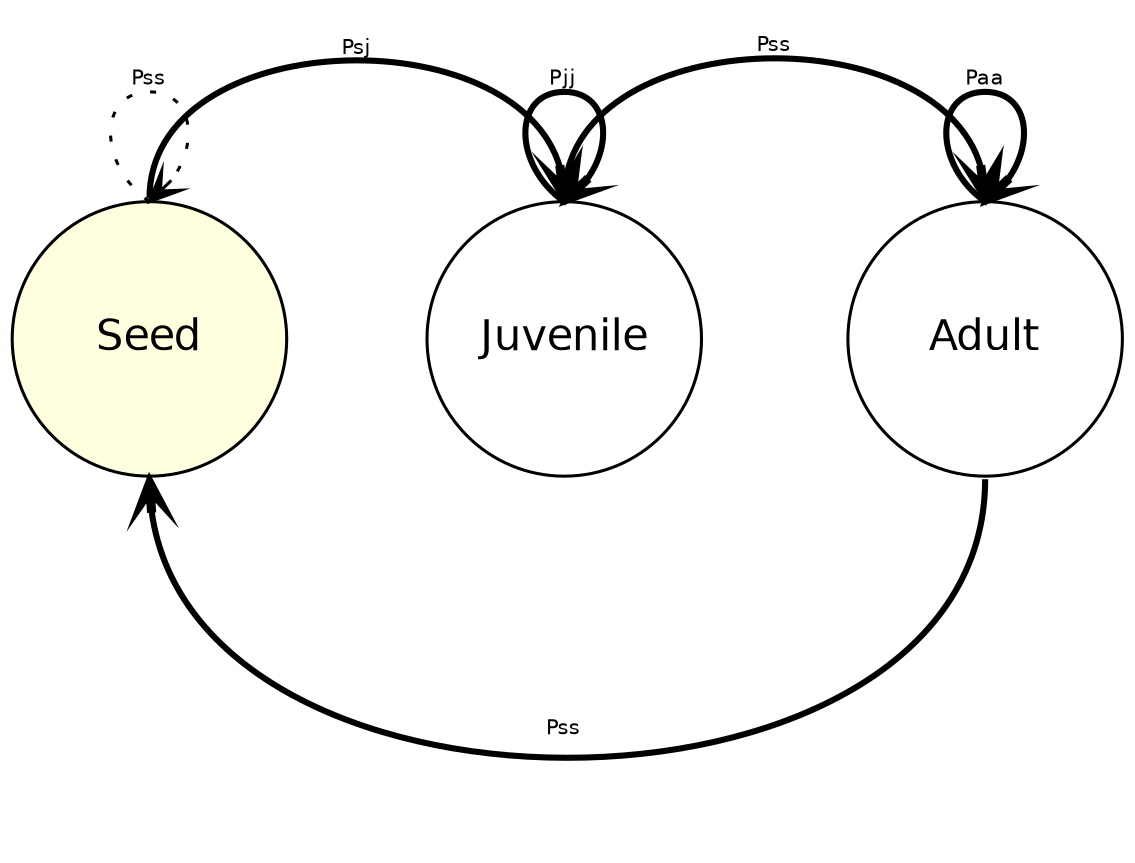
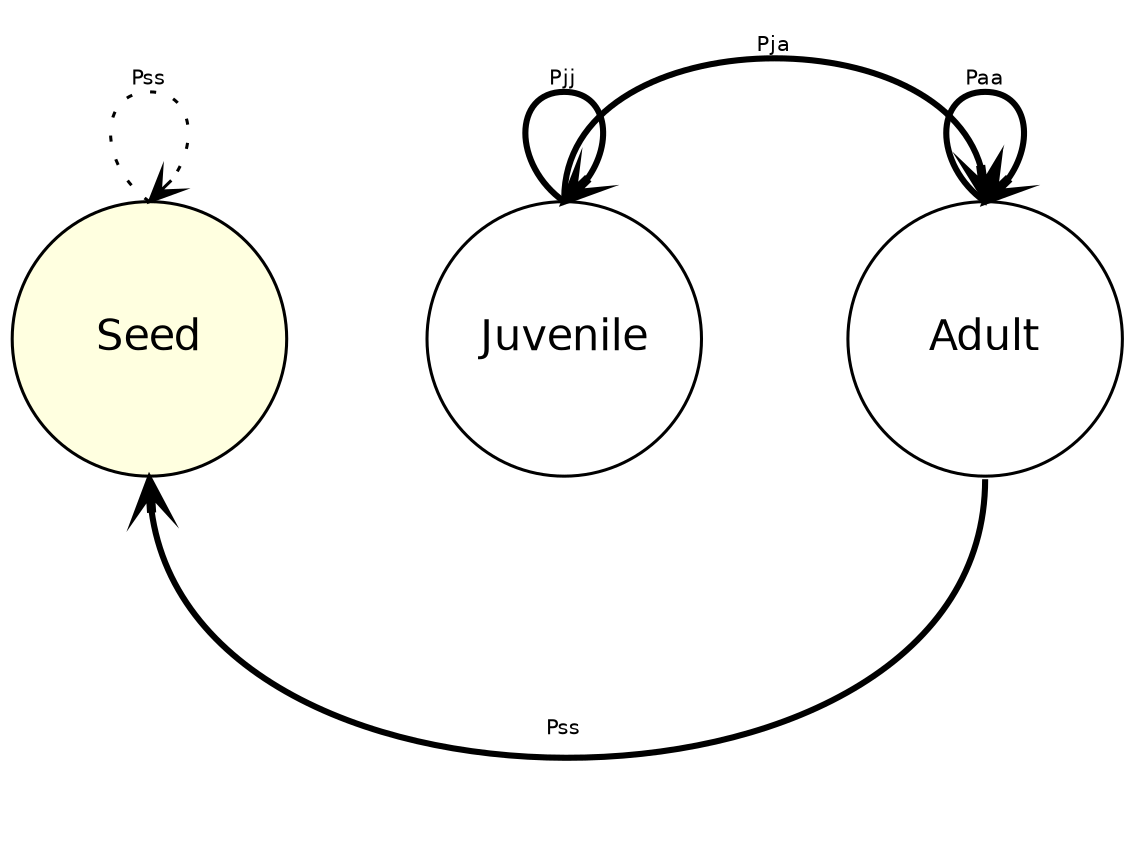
edge "Juvenile" -- "Adult": label "Pss" -> "Pja"
edge "Seed" -- "Juvenile": removed, label "Psj"
